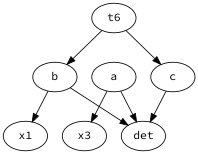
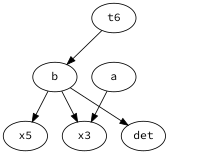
node "c": removed
edge "b" -> "x3": added
edge "a" -> "det": removed
node "x1": label "x1" -> "x5"
